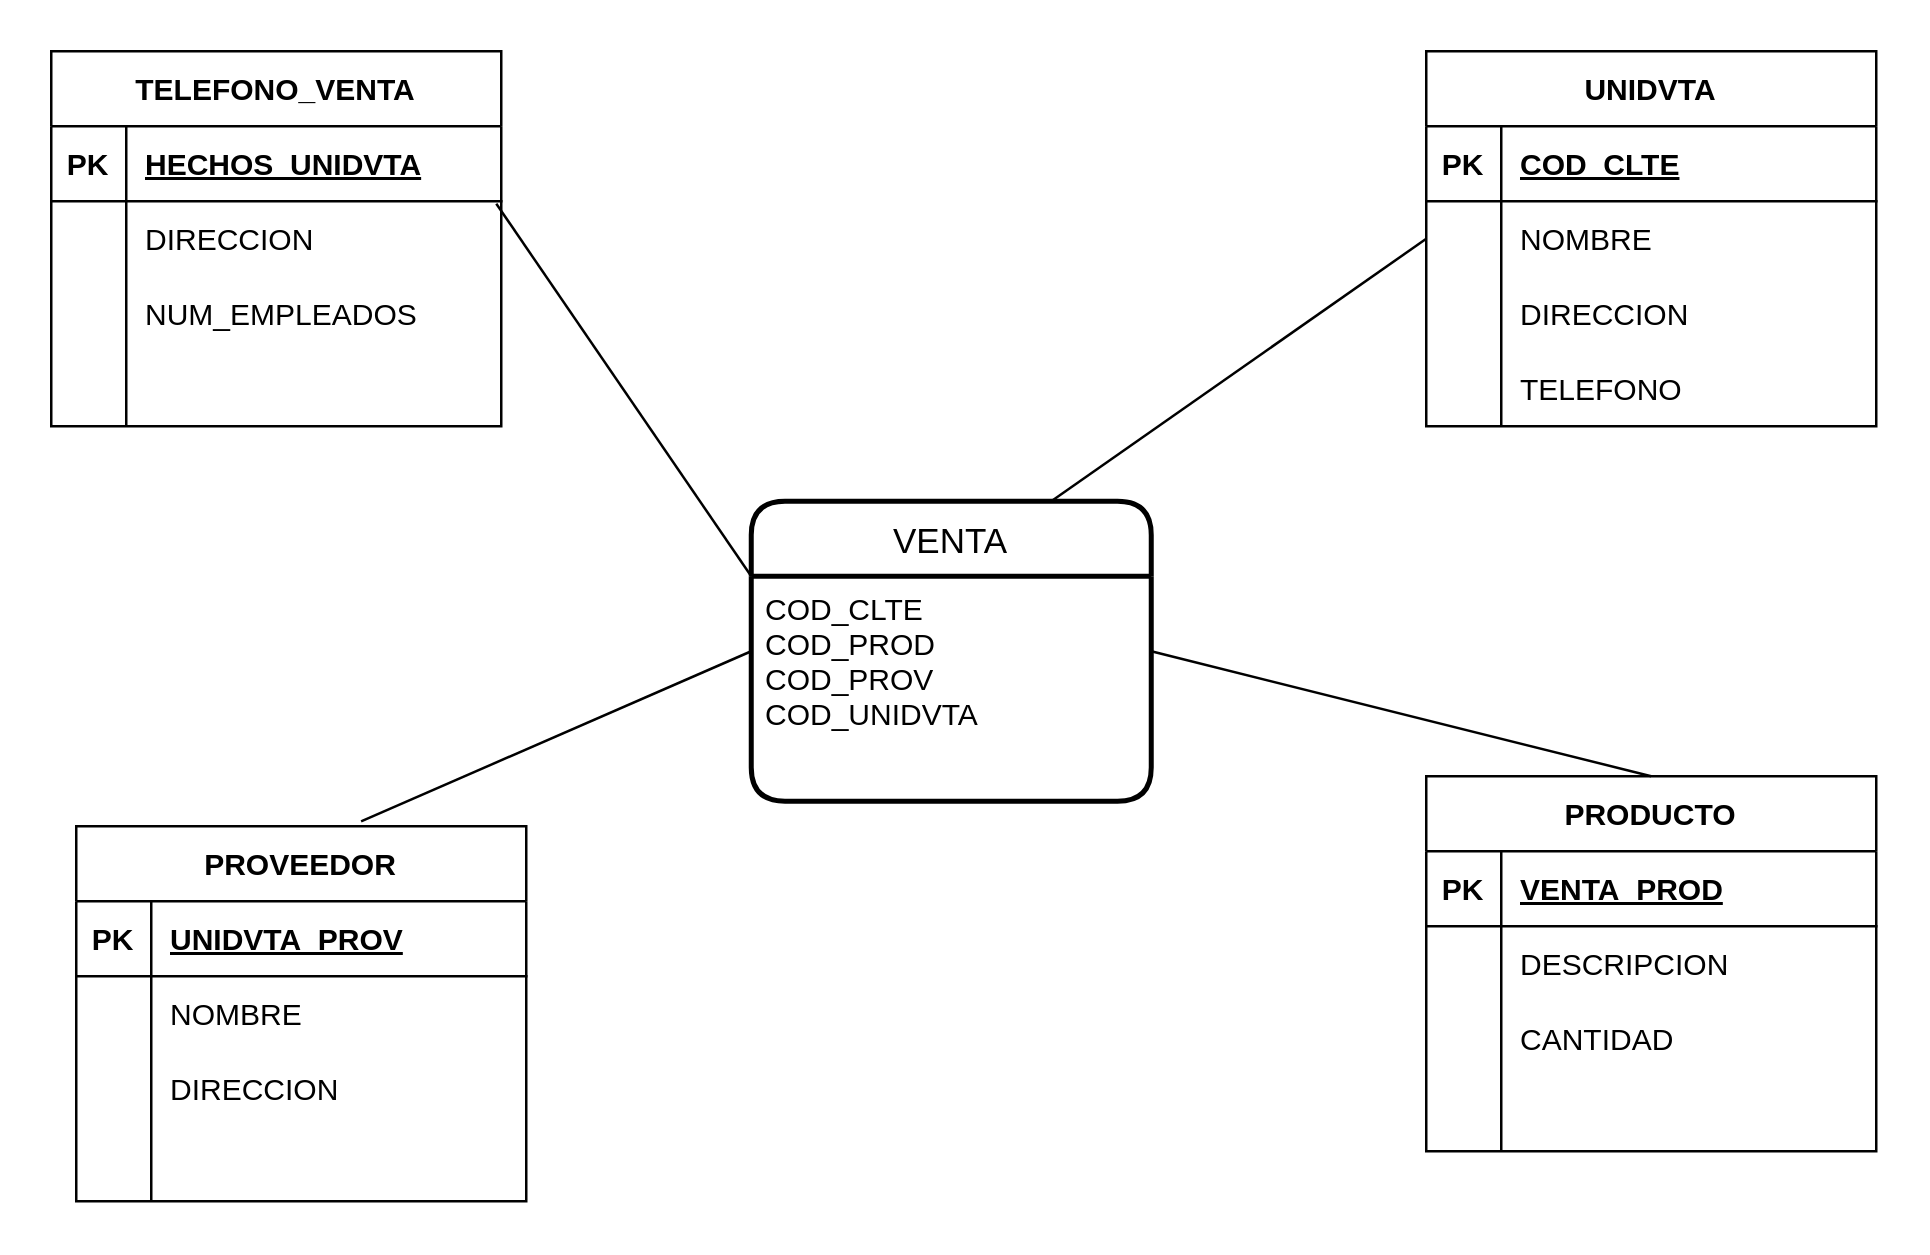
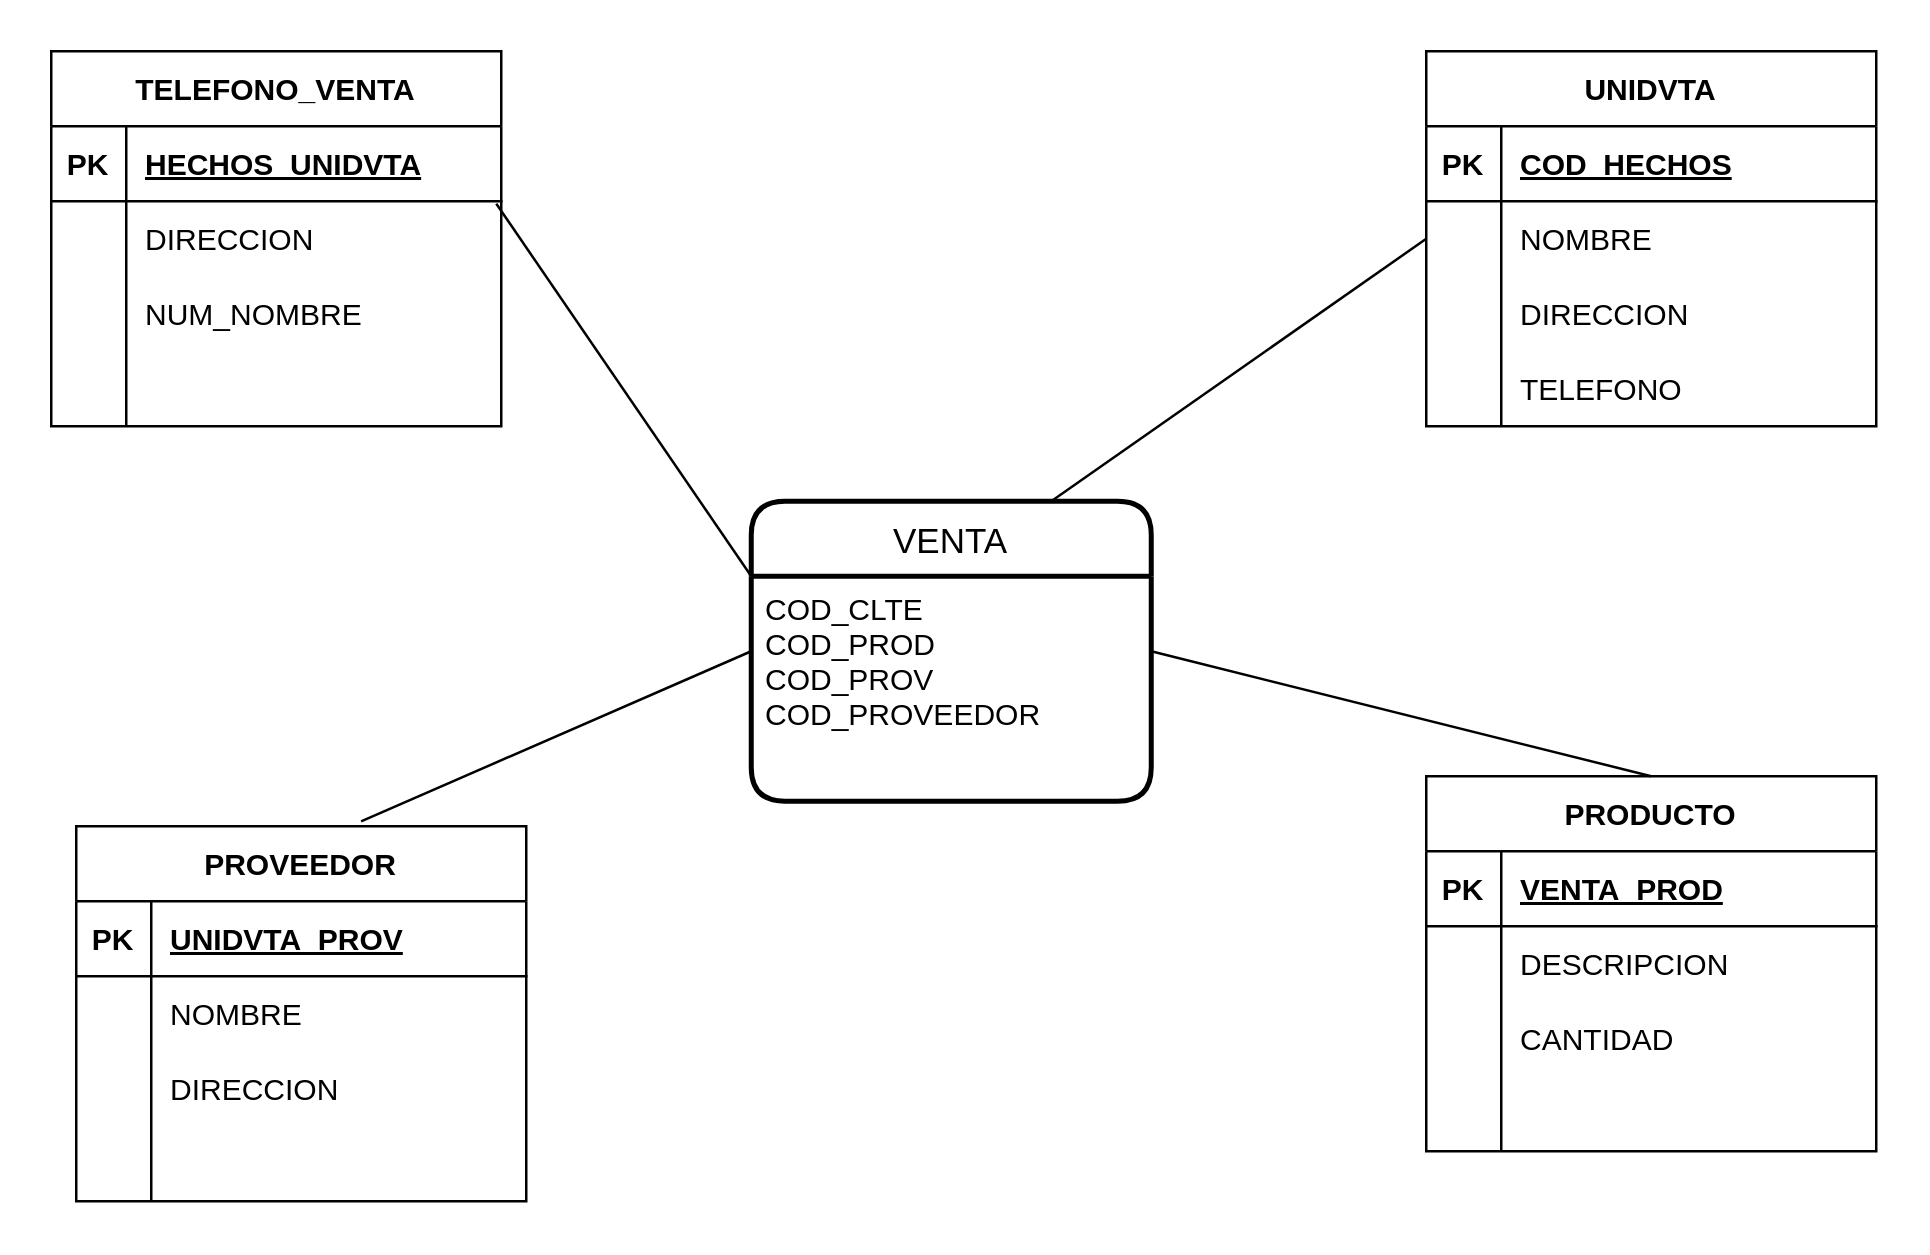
node "COD_CLTE": label "COD_CLTE" -> "COD_HECHOS"
node "NUM_EMPLEADOS": label "NUM_EMPLEADOS" -> "NUM_NOMBRE"
node "COD_CLTE COD_PROD COD_PROV COD_UNIDVTA": label "COD_CLTE COD_PROD COD_PROV COD_UNIDVTA" -> "COD_CLTE COD_PROD COD_PROV COD_PROVEEDOR"
